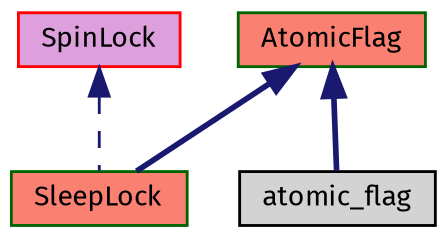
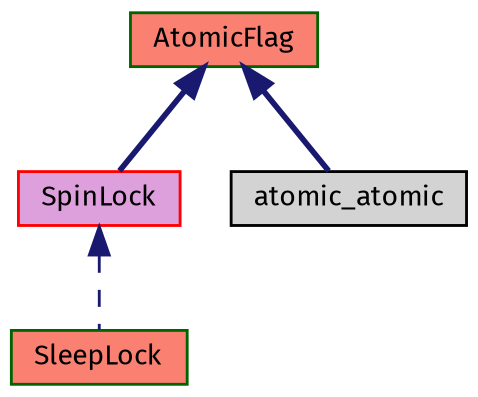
edge "SleepLock" -> "AtomicFlag": now "SpinLock" -> "AtomicFlag"
node "atomic_flag": label "atomic_flag" -> "atomic_atomic"
